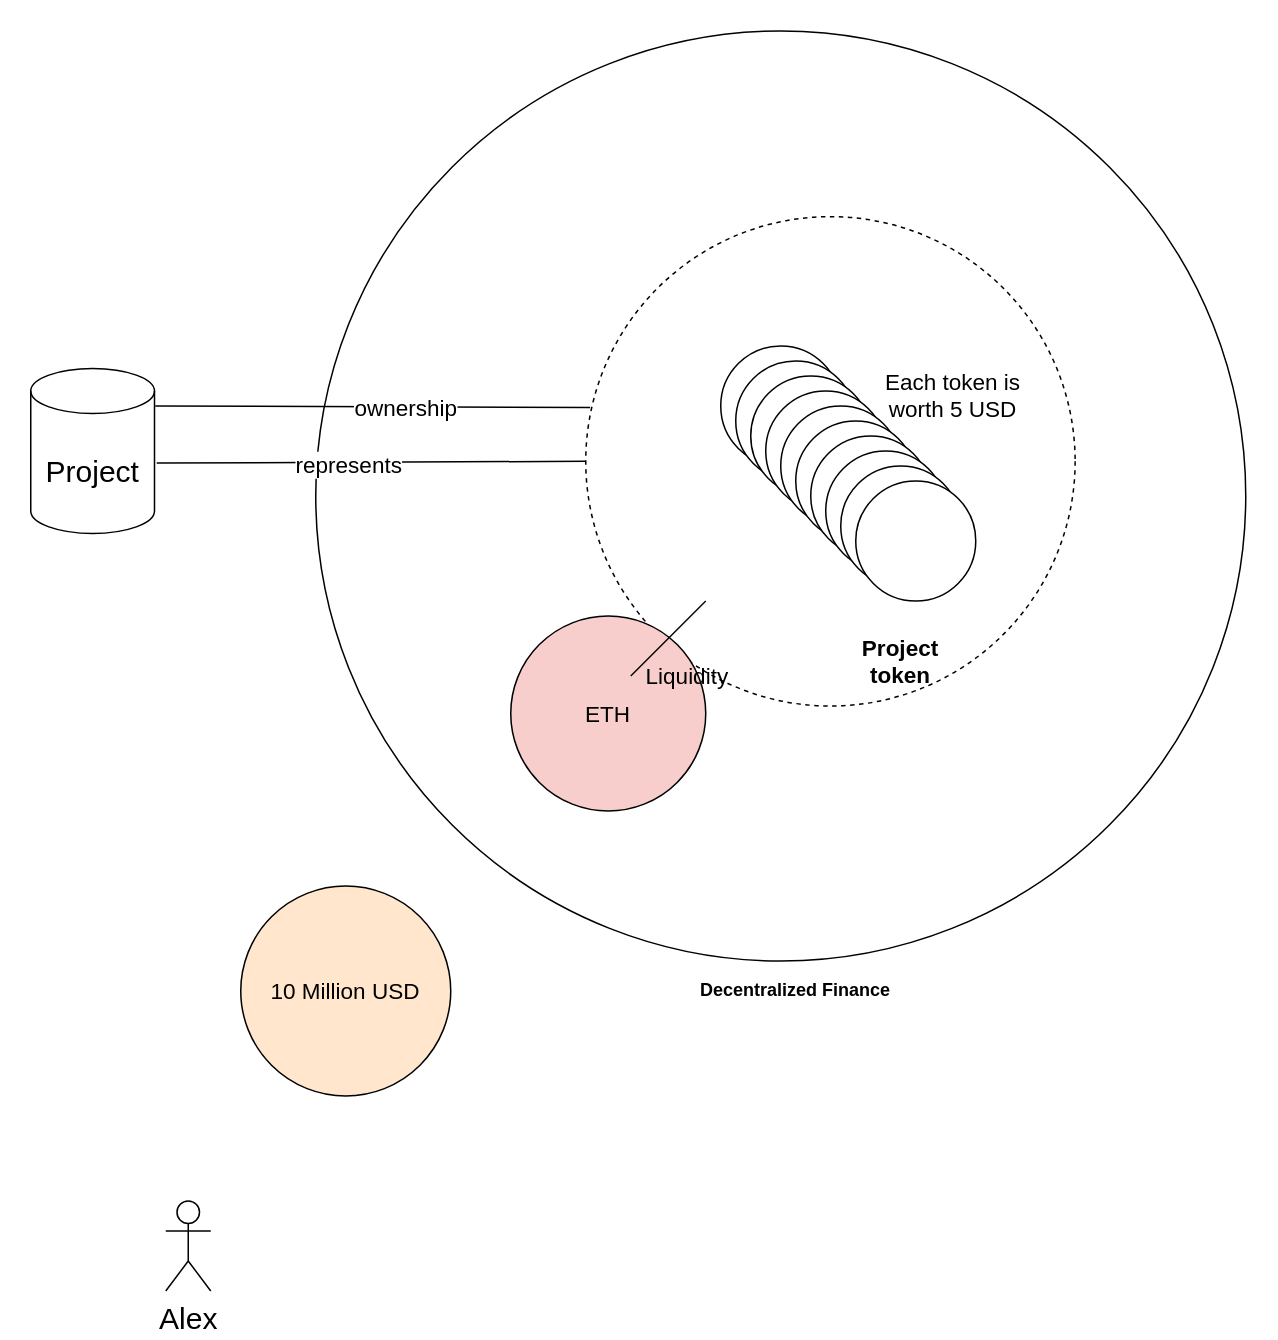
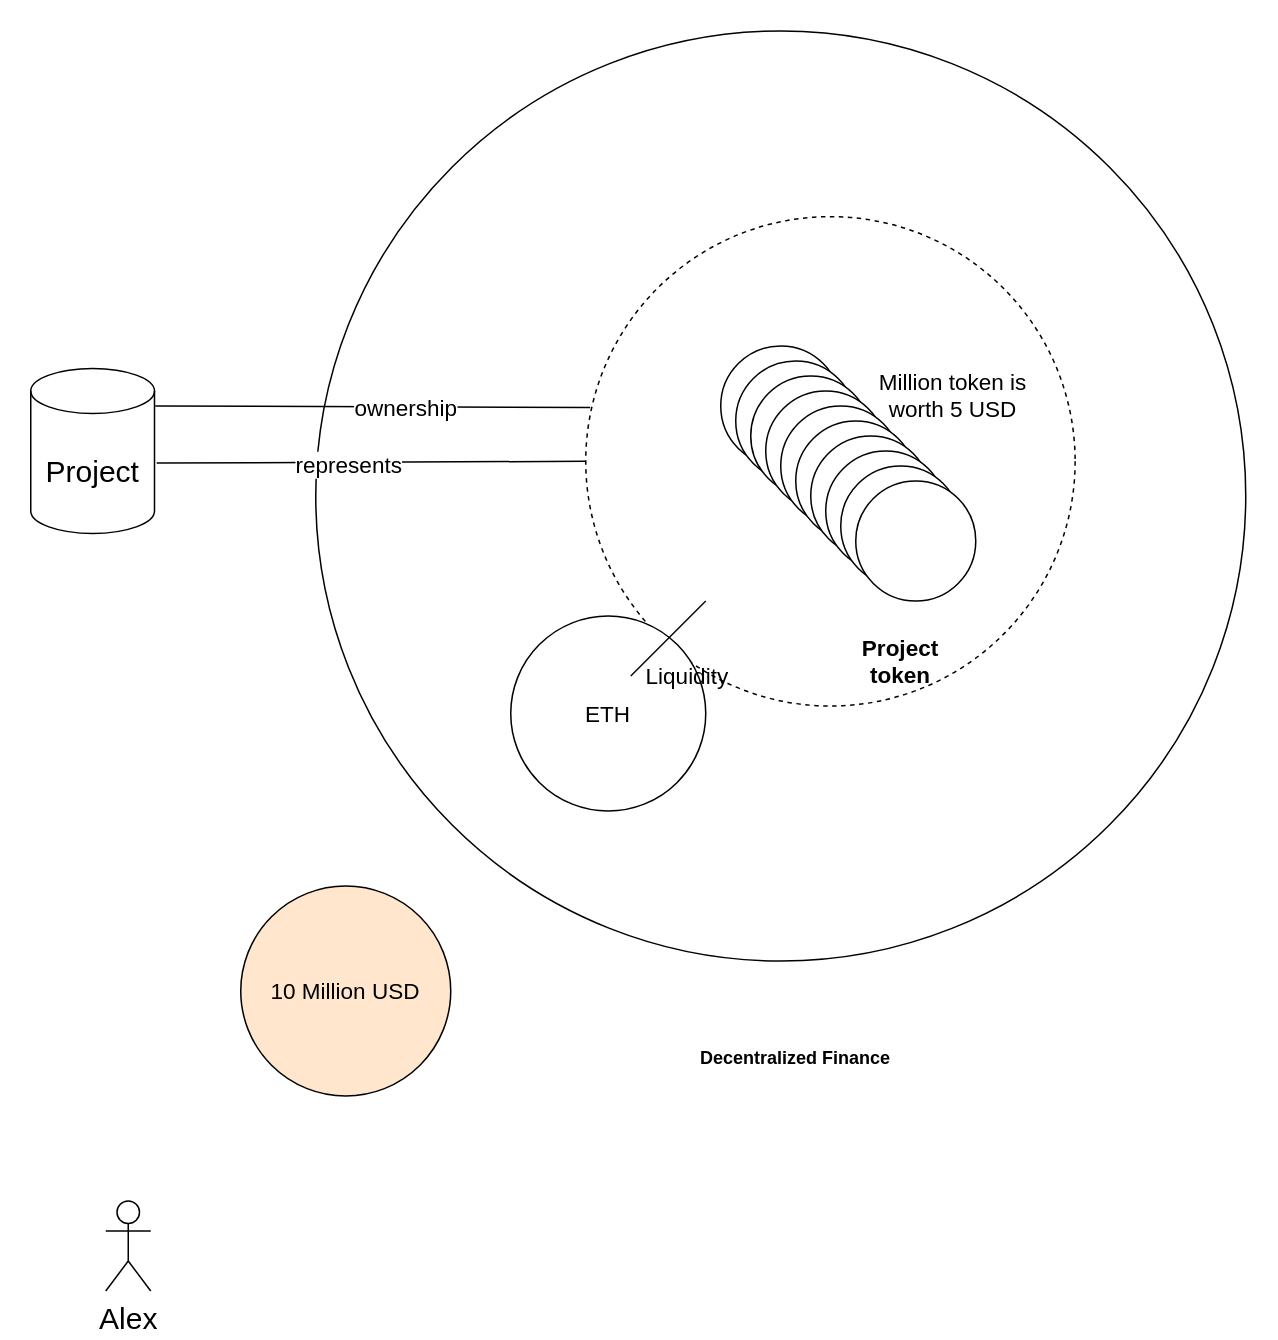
node "Each token is worth 5 USD": label "Each token is worth 5 USD" -> "Million token is worth 5 USD"
node "ETH": fillcolor #f8cecc -> #ffffff
node "Decentralized Finance": moved (796, 991) -> (796, 1058)
node "Alex": moved (188, 1246) -> (128, 1246)
